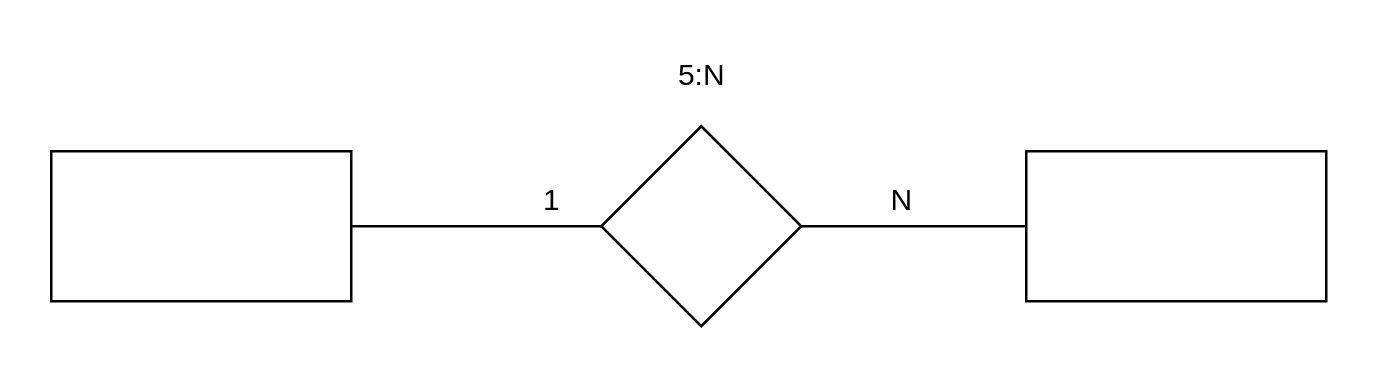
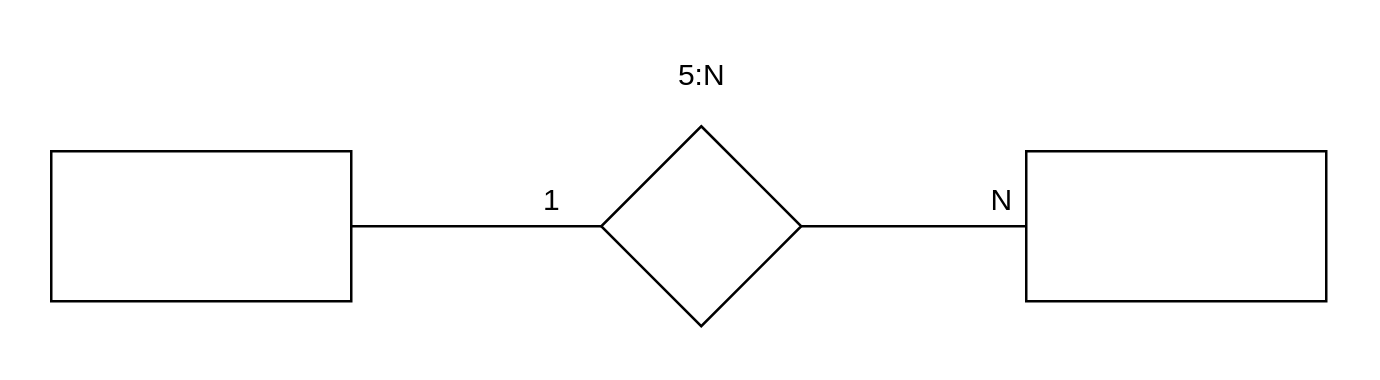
node "N": moved (901, 201) -> (1001, 201)
